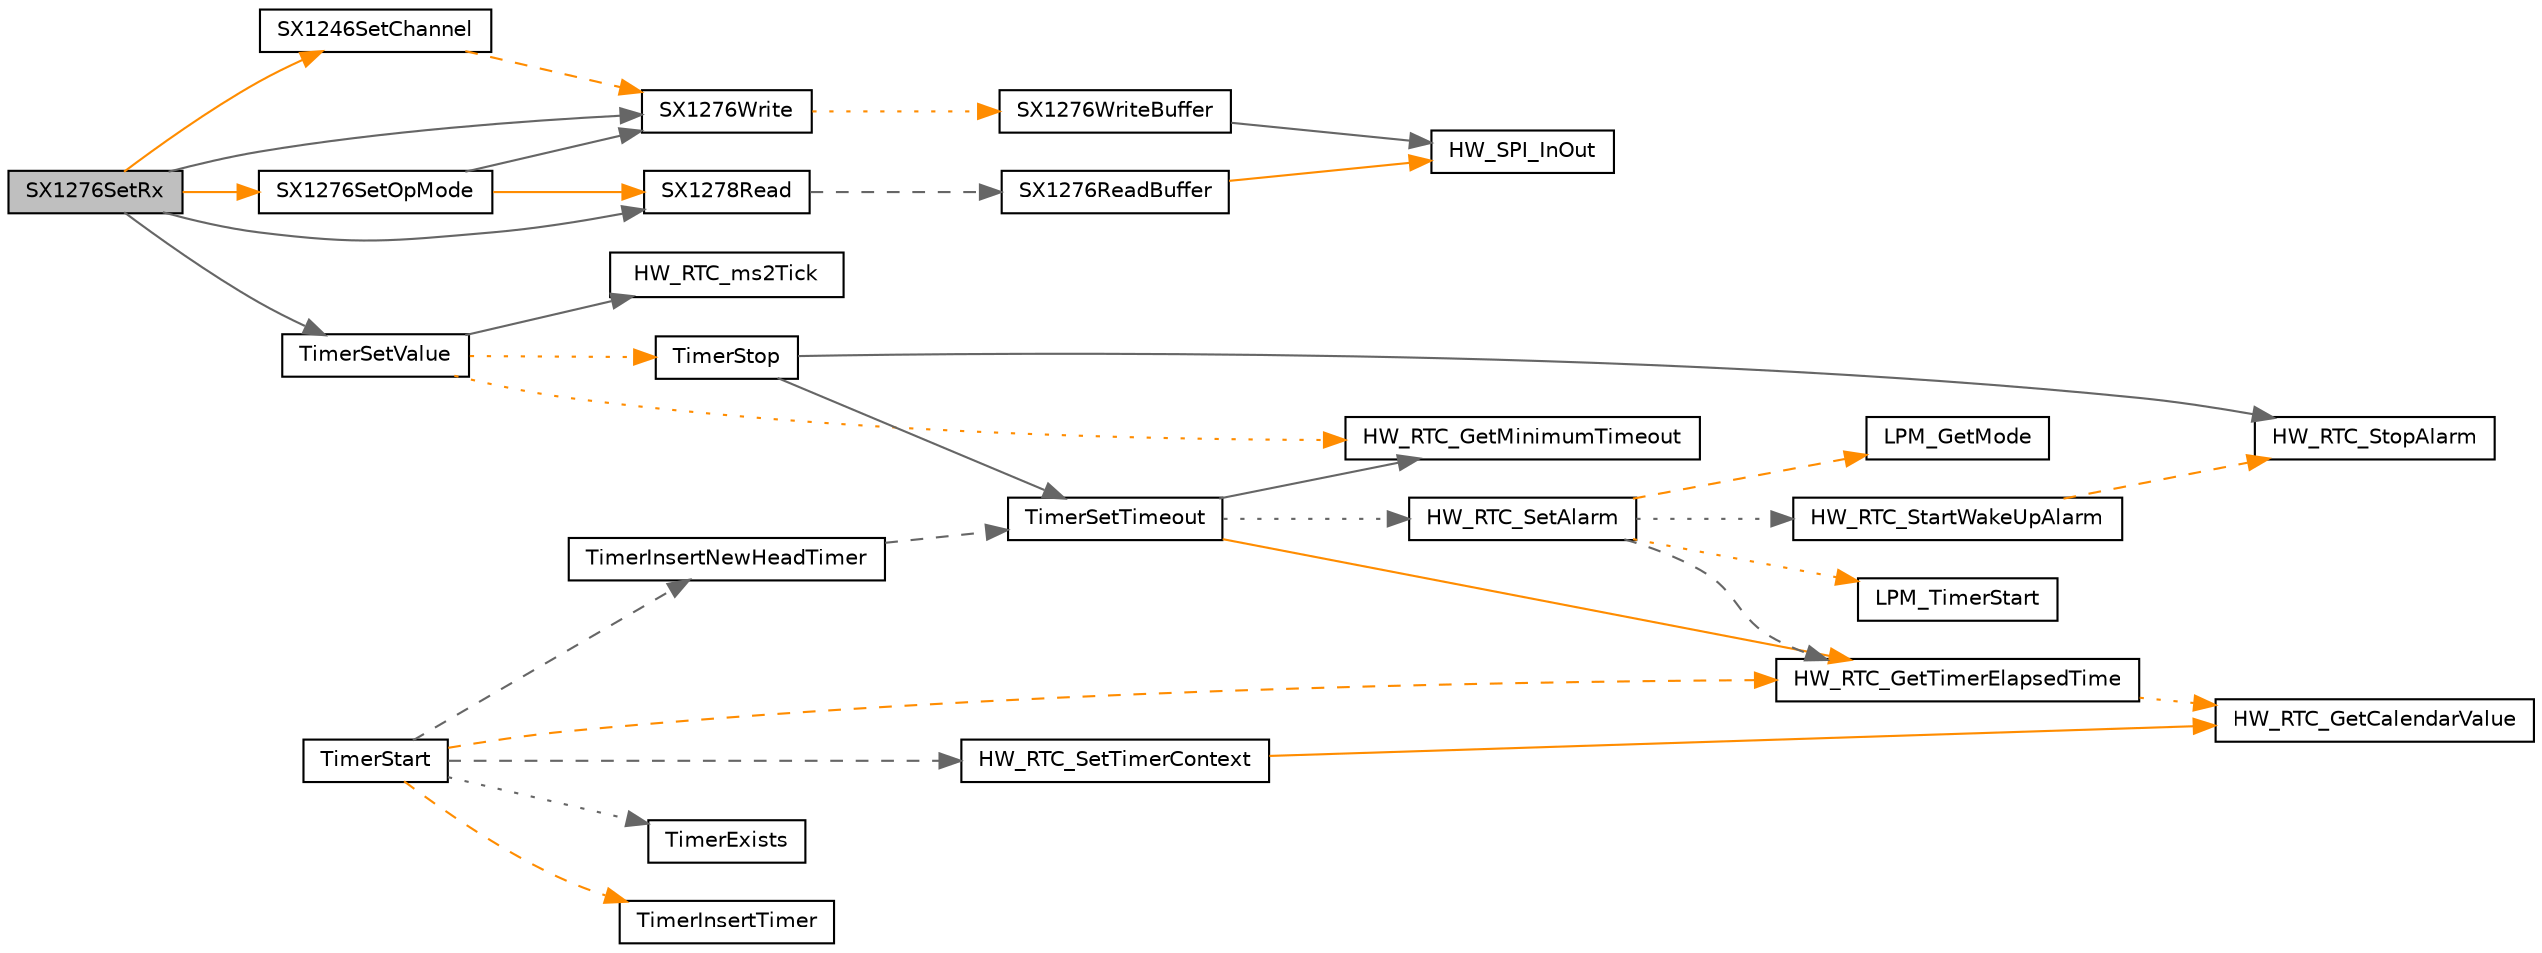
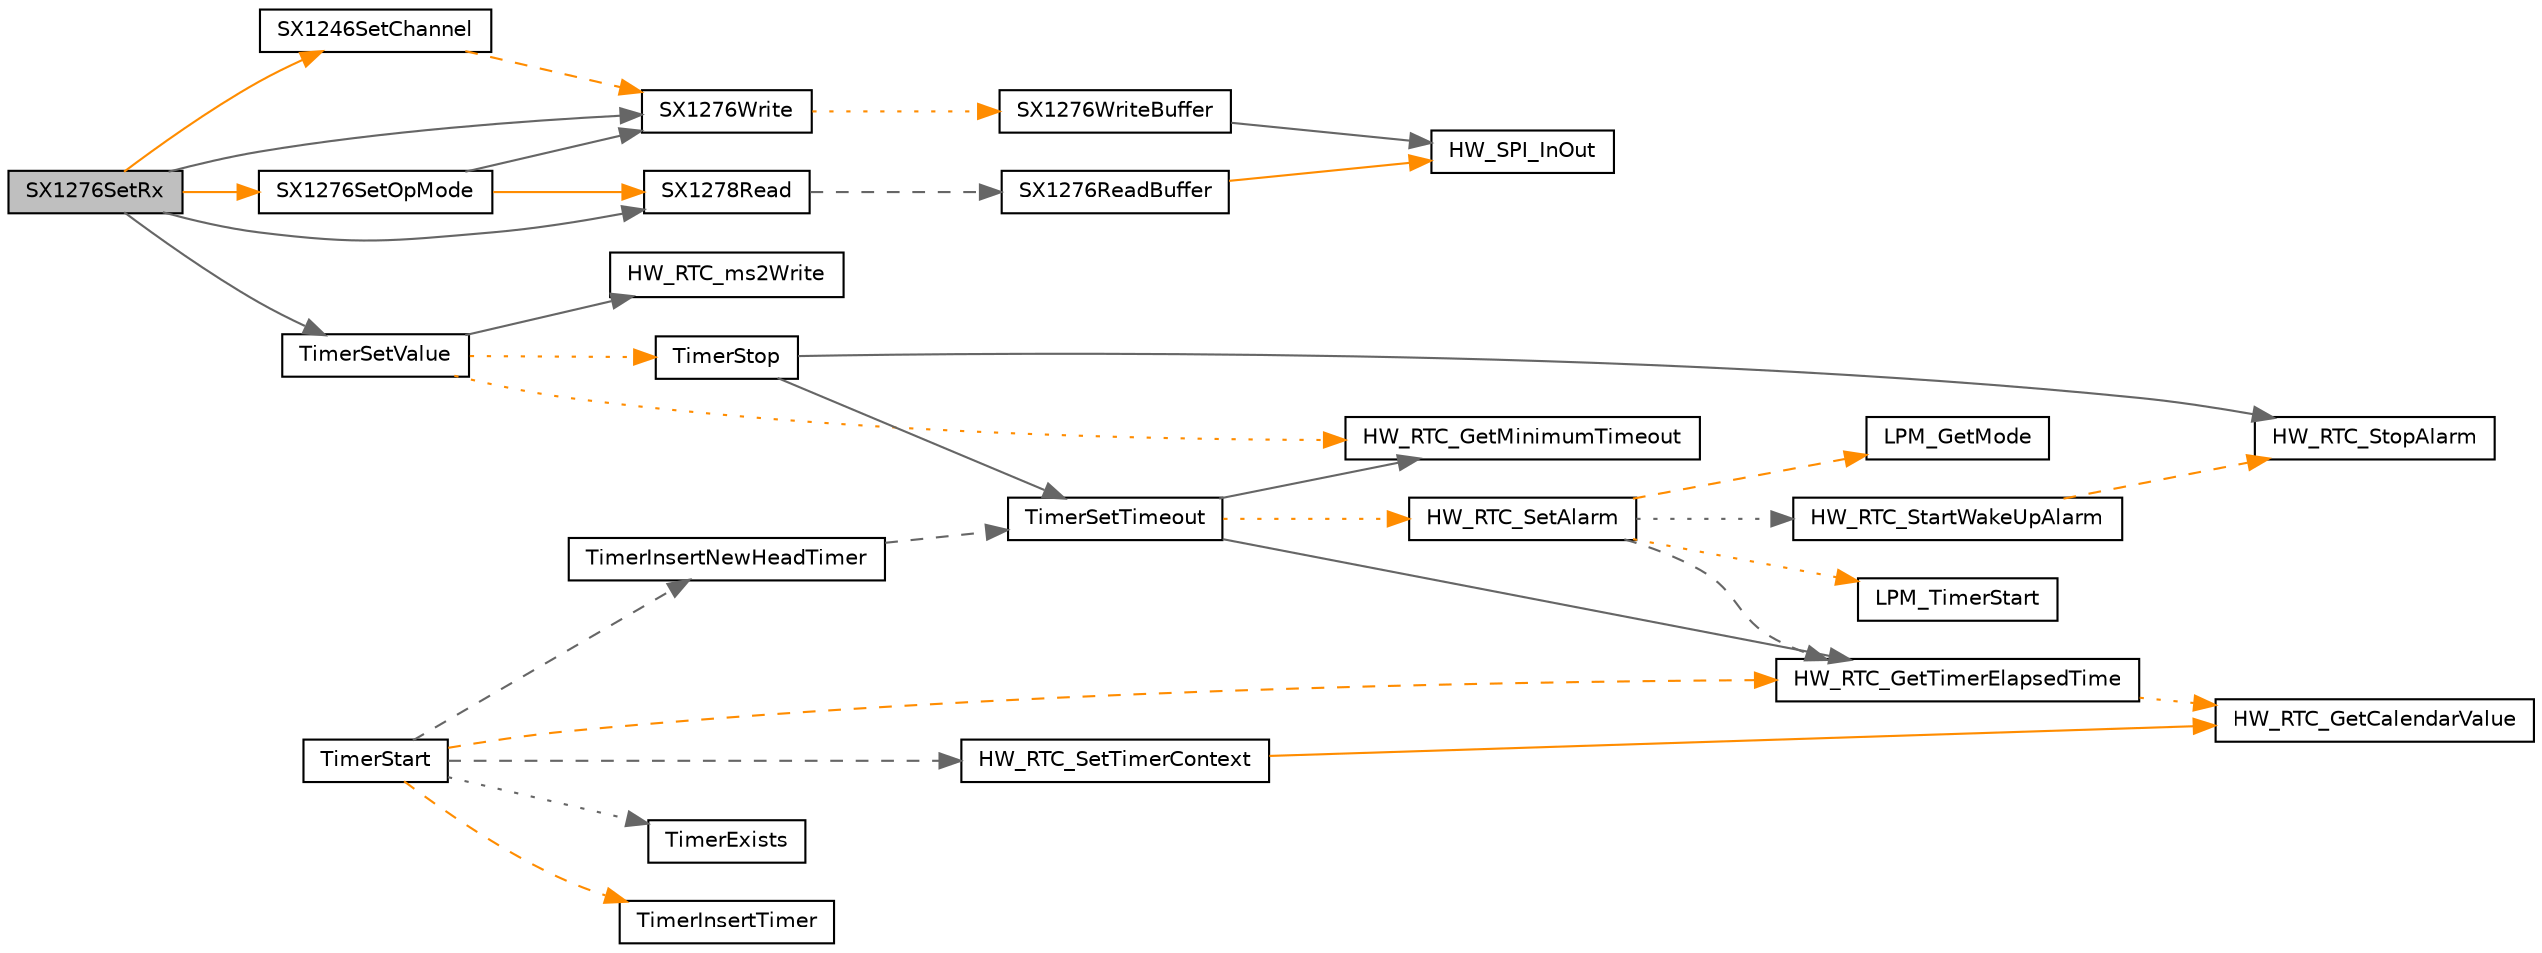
node "HW_RTC_ms2Tick": label "HW_RTC_ms2Tick" -> "HW_RTC_ms2Write"
edge "TimerSetTimeout" -> "HW_RTC_SetAlarm": color gray40 -> darkorange
edge "TimerSetTimeout" -> "HW_RTC_GetTimerElapsedTime": color darkorange -> gray40
